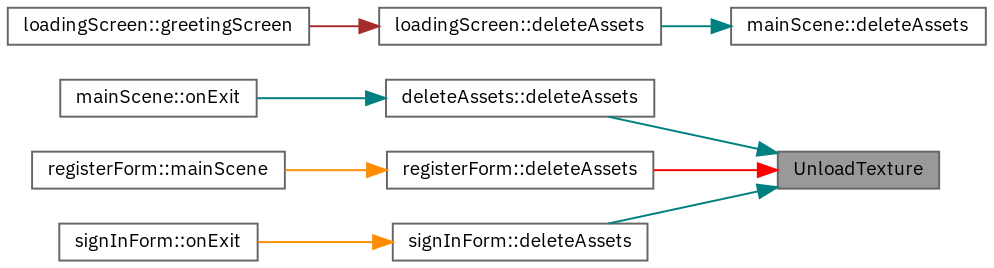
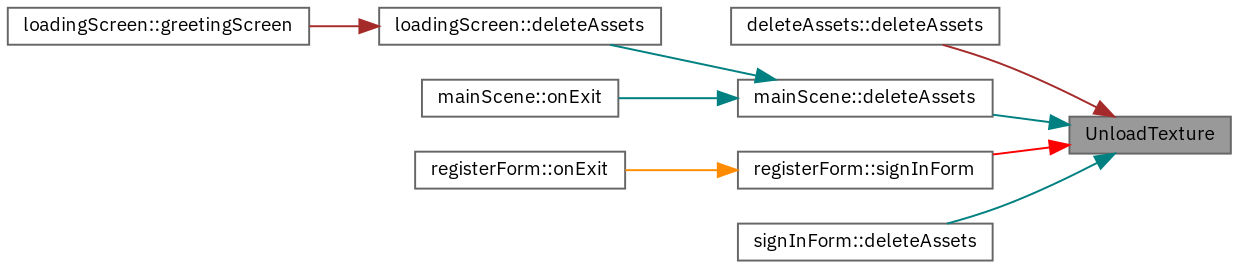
edge "mainScene::onExit" -> "deleteAssets::deleteAssets": now "mainScene::onExit" -> "mainScene::deleteAssets"
edge "mainScene::deleteAssets" -> "UnloadTexture": added
edge "deleteAssets::deleteAssets" -> "UnloadTexture": color teal -> brown
node "registerForm::mainScene": label "registerForm::mainScene" -> "registerForm::onExit"
node "registerForm::deleteAssets": label "registerForm::deleteAssets" -> "registerForm::signInForm"
node "signInForm::onExit": removed
